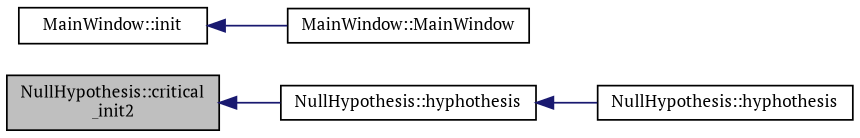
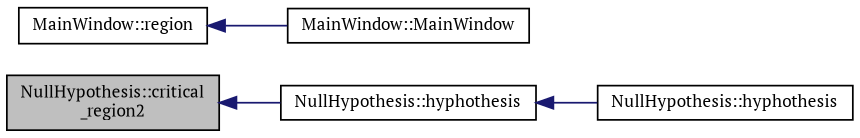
node "MainWindow::init": label "MainWindow::init" -> "MainWindow::region"
node "NullHypothesis::critical _init2": label "NullHypothesis::critical _init2" -> "NullHypothesis::critical _region2"
